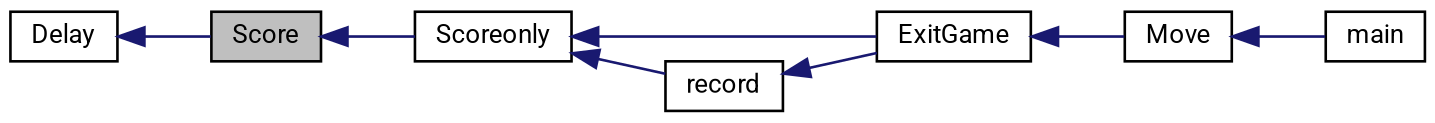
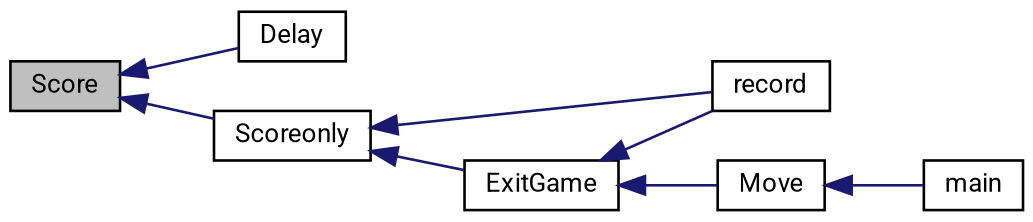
edge "Score" -> "Delay": reversed
edge "ExitGame" -> "record": reversed
